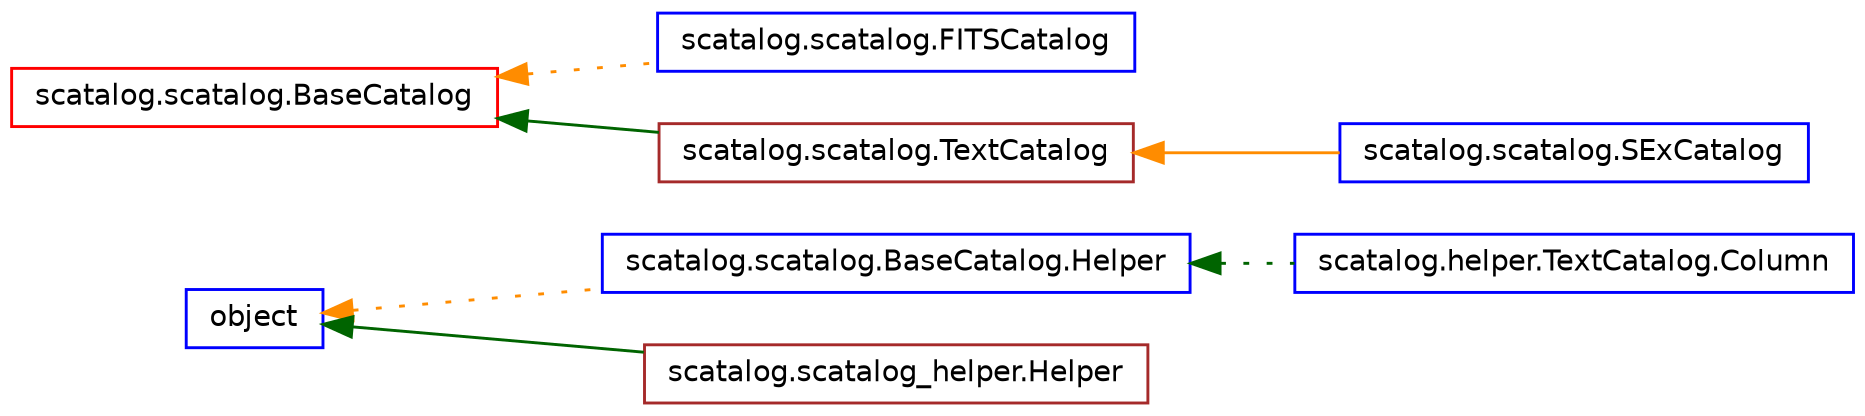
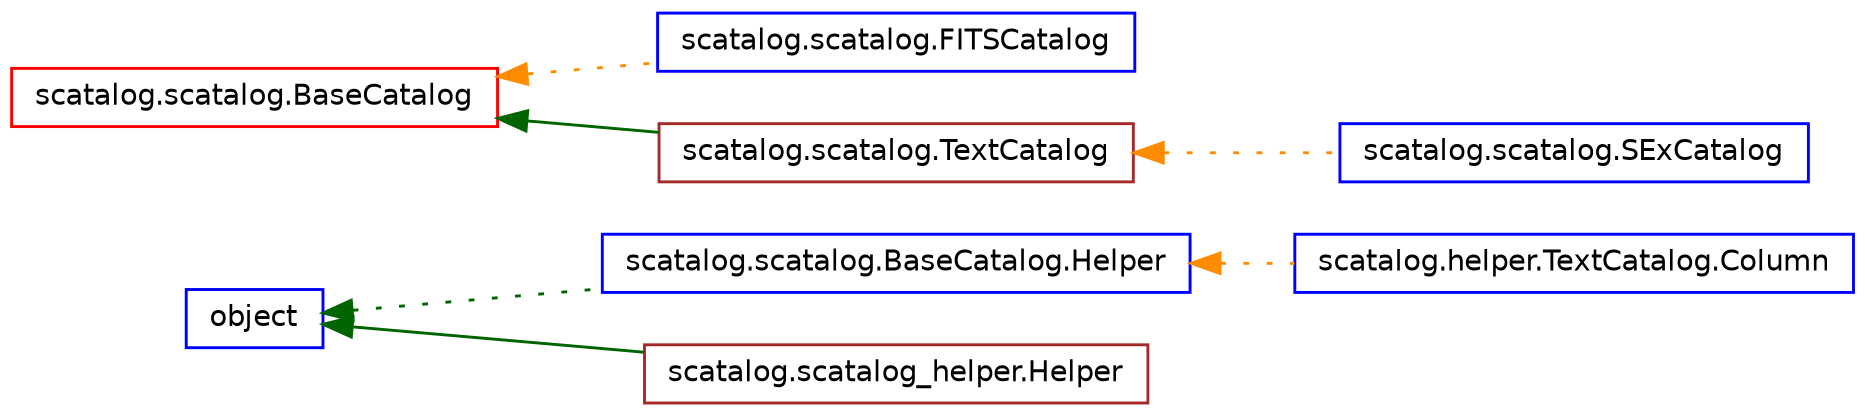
edge "scatalog.scatalog.SExCatalog" -> "scatalog.scatalog.TextCatalog": style solid -> dotted
edge "scatalog.helper.TextCatalog.Column" -> "scatalog.scatalog.BaseCatalog.Helper": color darkgreen -> darkorange
edge "scatalog.scatalog.BaseCatalog.Helper" -> "object": color darkorange -> darkgreen
